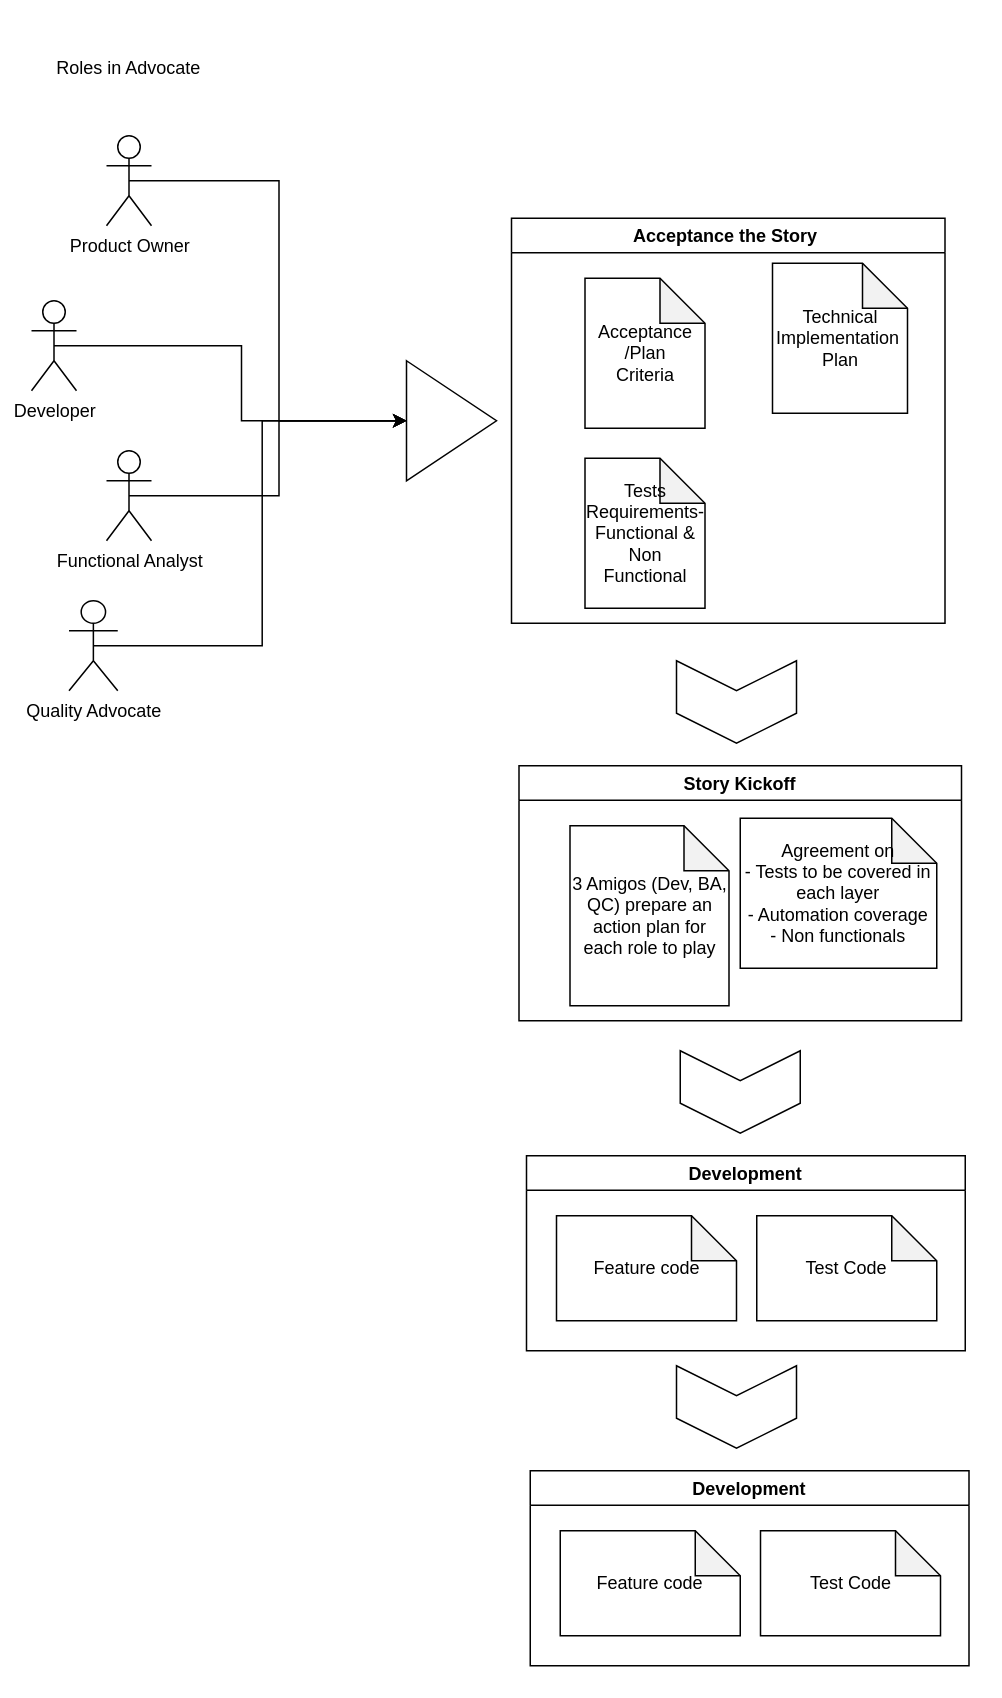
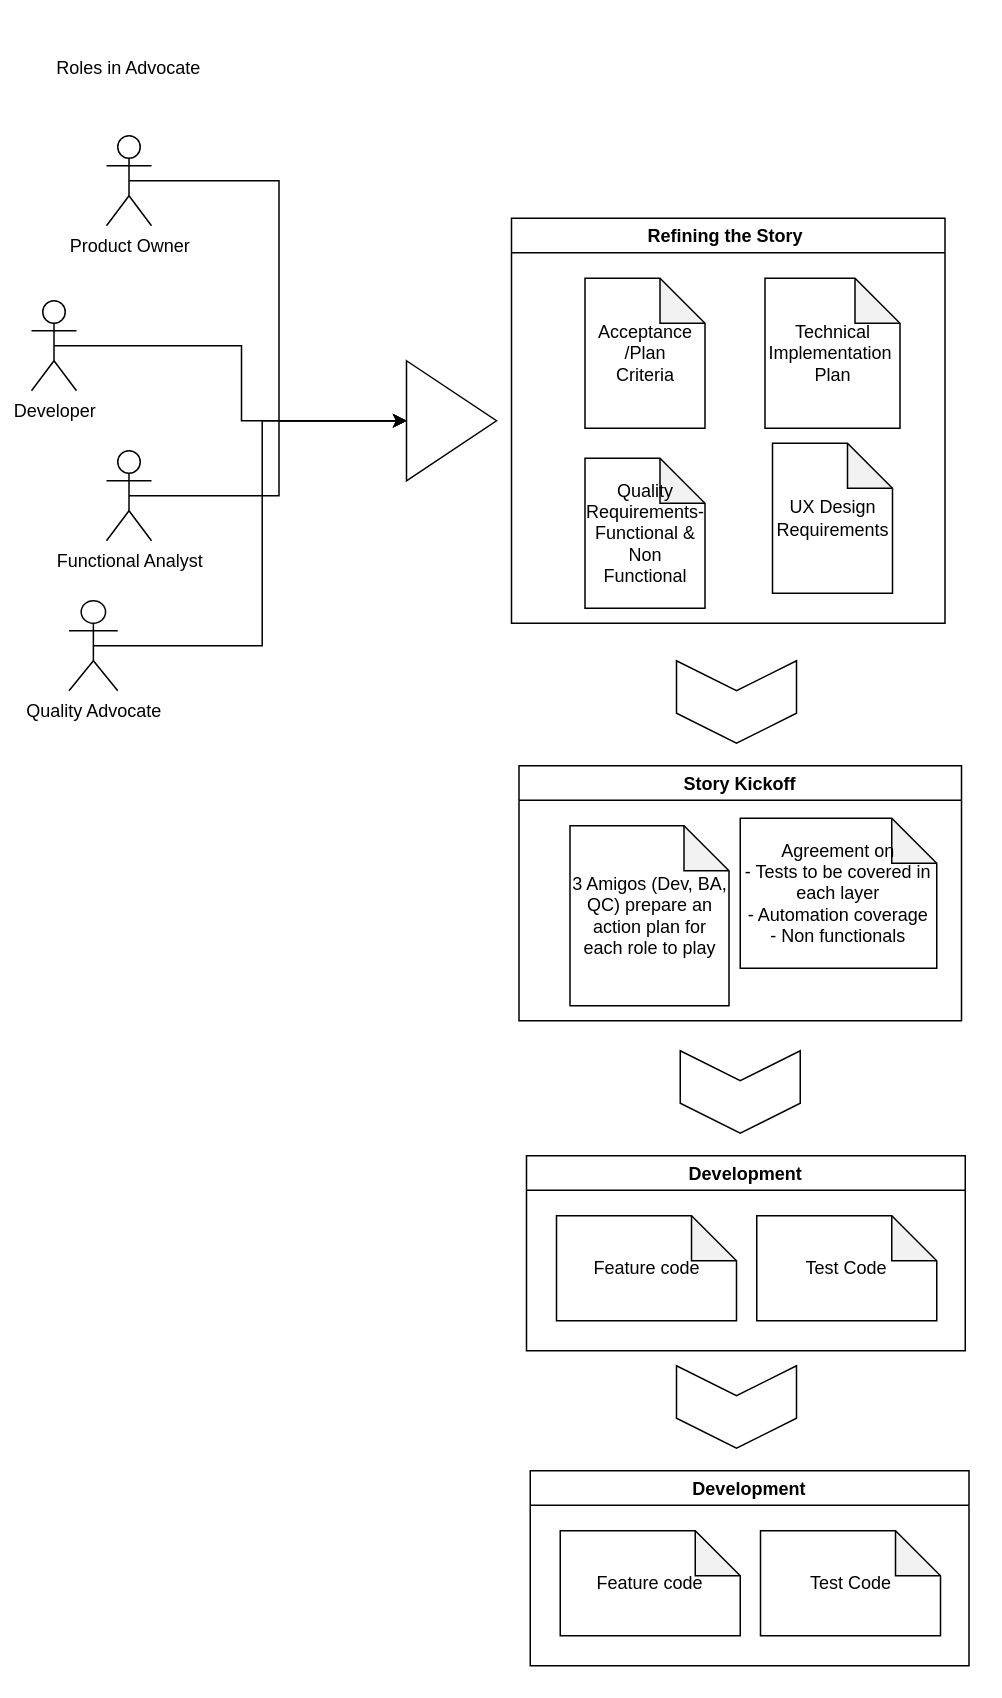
node "Acceptance the Story": label "Acceptance the Story" -> "Refining the Story"
node "Technical Implementation Plan": moved (840, 338) -> (833, 353)
node "UX Design Requirements": added
node "Tests Requirements-Functional & Non Functional": label "Tests Requirements-Functional & Non Functional" -> "Quality Requirements-Functional & Non Functional"
